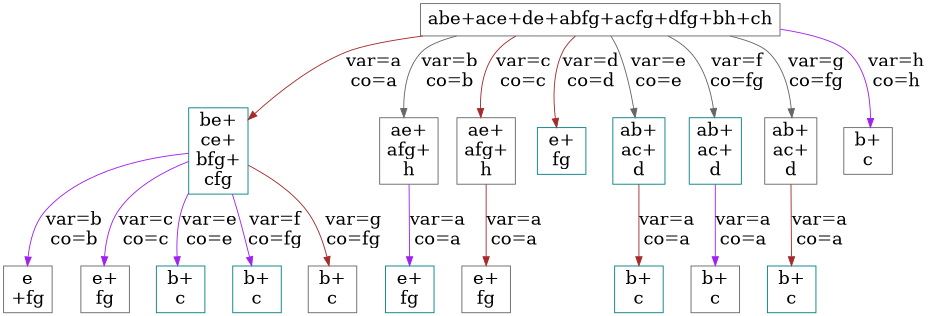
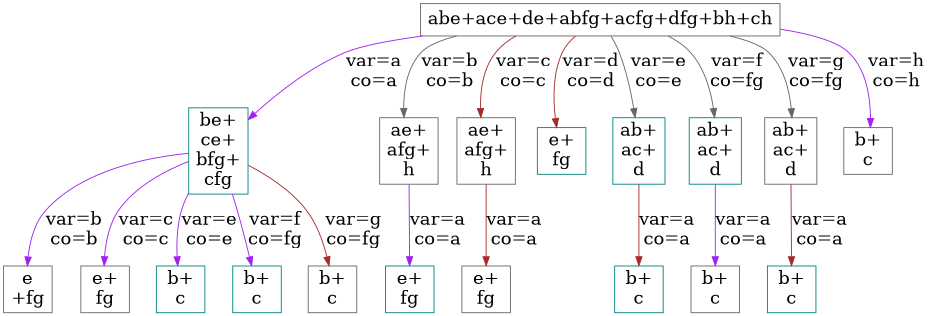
edge "abe+ace+de+abfg+acfg+dfg+bh+ch" -> "be+ ce+ bfg+ cfg": color brown -> purple
